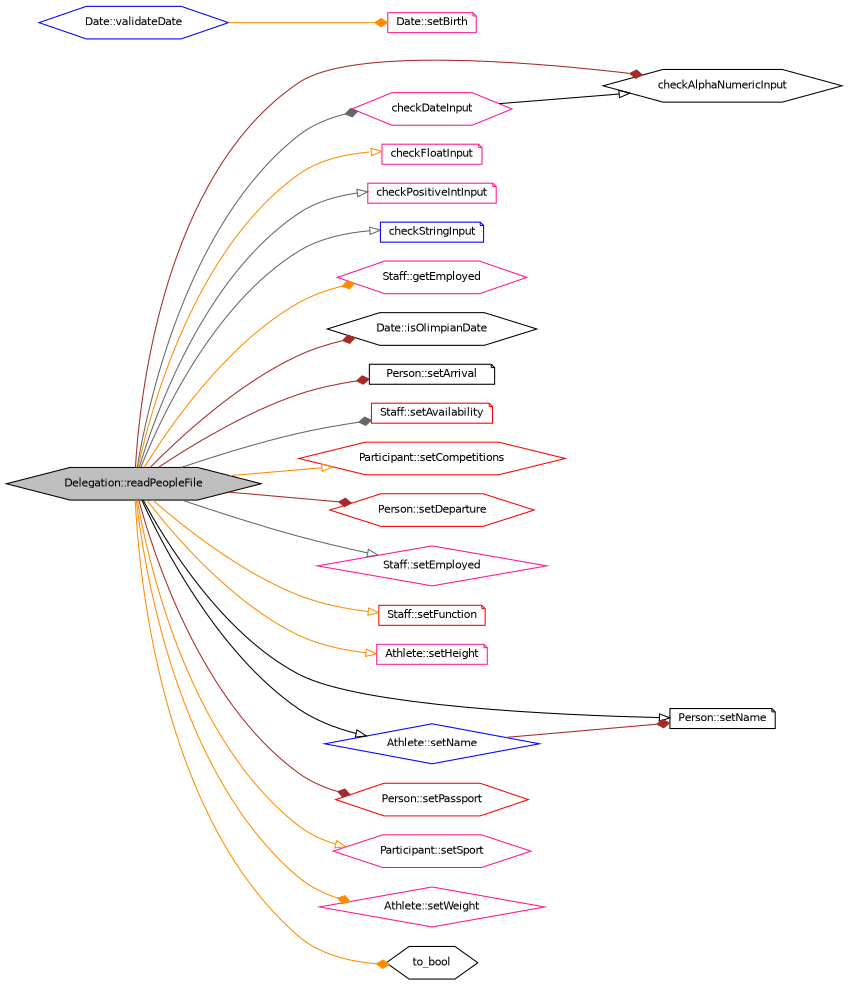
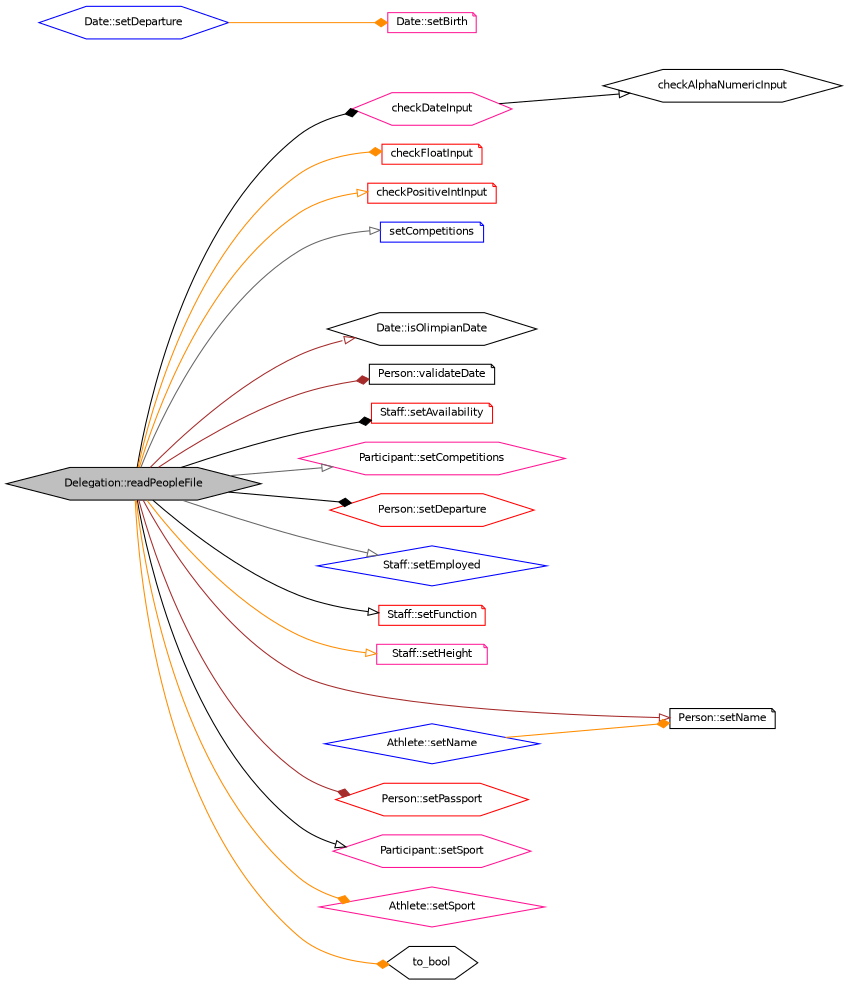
node "Date::validateDate": label "Date::validateDate" -> "Date::setDeparture"
edge "Delegation::readPeopleFile" -> "checkAlphaNumericInput": removed
node "checkFloatInput": color deeppink -> red
node "checkPositiveIntInput": color deeppink -> red
node "checkStringInput": label "checkStringInput" -> "setCompetitions"
edge "Delegation::readPeopleFile" -> "checkDateInput": color gray40 -> black
edge "Delegation::readPeopleFile" -> "checkFloatInput": arrowhead onormal -> diamond
node "Staff::getEmployed": removed
edge "Delegation::readPeopleFile" -> "checkPositiveIntInput": color gray40 -> darkorange
node "Person::setArrival": label "Person::setArrival" -> "Person::validateDate"
edge "Delegation::readPeopleFile" -> "Date::isOlimpianDate": arrowhead diamond -> onormal
edge "Delegation::readPeopleFile" -> "Staff::setAvailability": color gray40 -> black
node "Participant::setCompetitions": color red -> deeppink
edge "Delegation::readPeopleFile" -> "Participant::setCompetitions": color darkorange -> gray40
edge "Delegation::readPeopleFile" -> "Person::setDeparture": color brown -> black
node "Staff::setEmployed": color deeppink -> blue
edge "Delegation::readPeopleFile" -> "Staff::setFunction": color darkorange -> black
edge "Delegation::readPeopleFile" -> "Athlete::setName": removed
node "Athlete::setHeight": label "Athlete::setHeight" -> "Staff::setHeight"
edge "Delegation::readPeopleFile" -> "Person::setName": color black -> brown
edge "Delegation::readPeopleFile" -> "Participant::setSport": color darkorange -> black
edge "Athlete::setName" -> "Person::setName": color brown -> darkorange
node "Athlete::setWeight": label "Athlete::setWeight" -> "Athlete::setSport"
